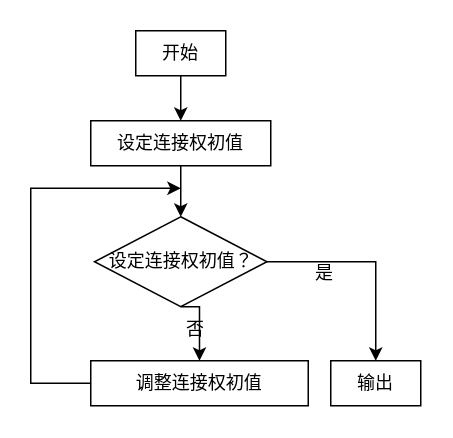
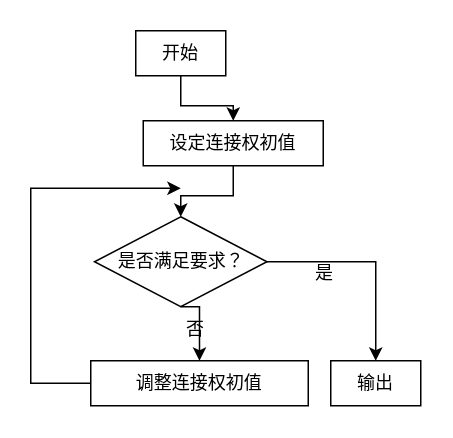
node "设定连接权初值": moved (181, 143) -> (233, 143)
node "设定连接权初值？": label "设定连接权初值？" -> "是否满足要求？"
